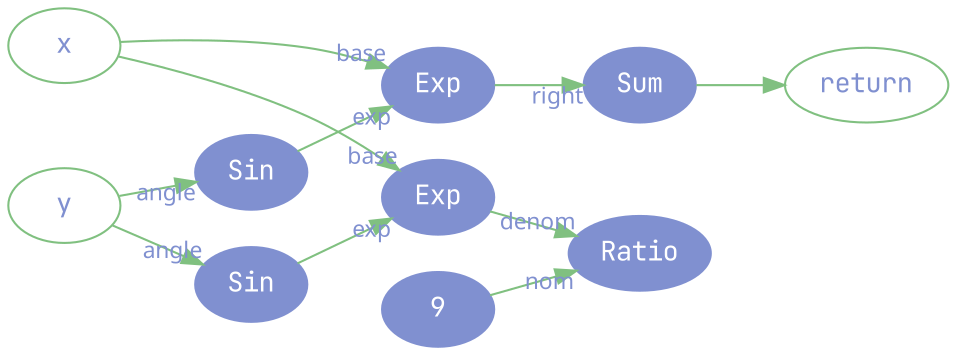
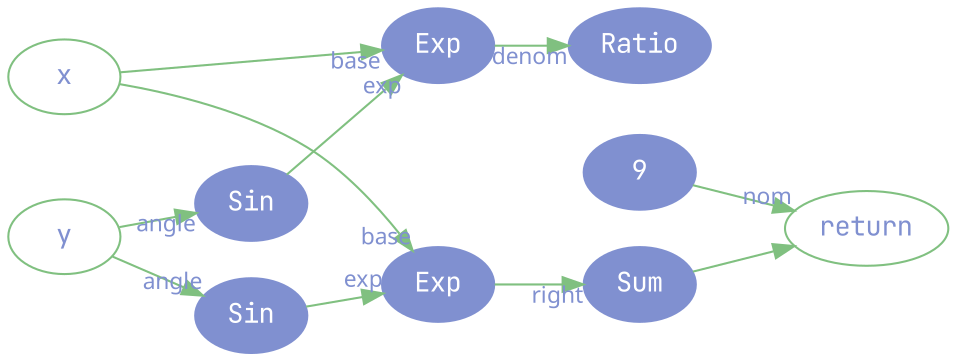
edge "9" -> "Ratio": now "9" -> "return"
